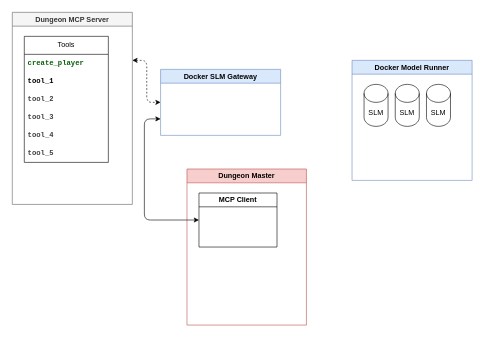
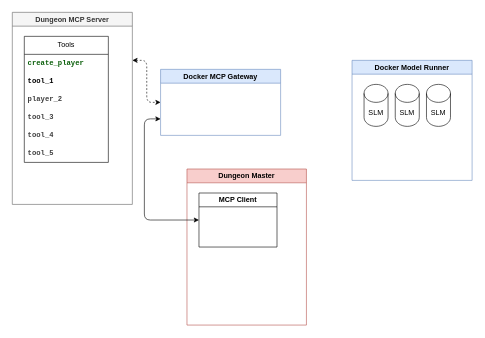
node "Docker SLM Gateway": label "Docker SLM Gateway" -> "Docker MCP Gateway"
node "tool_2": label "tool_2" -> "player_2"
